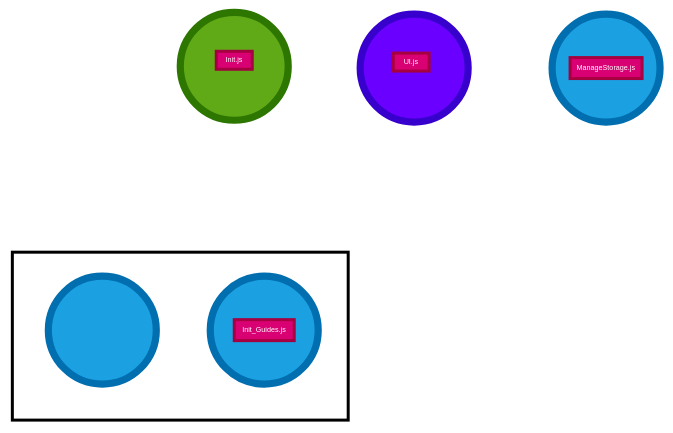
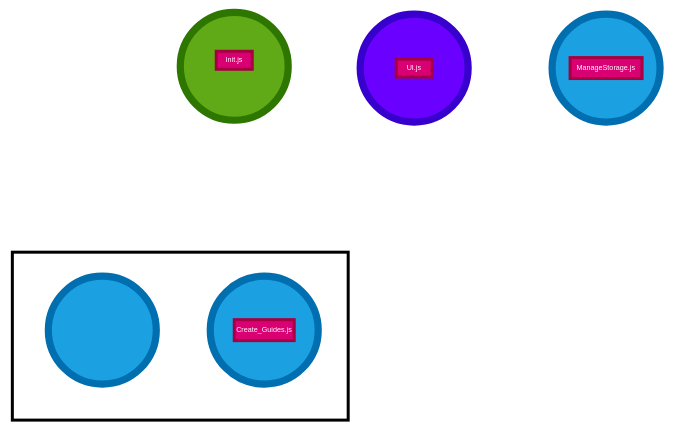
node "UI.js": moved (411, 62) -> (414, 68)
node "Init_Guides.js": label "Init_Guides.js" -> "Create_Guides.js"
